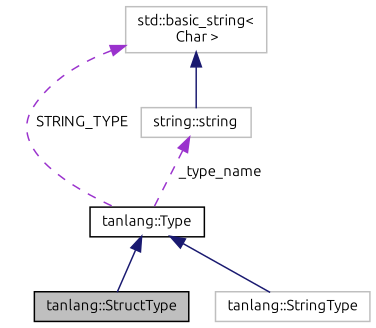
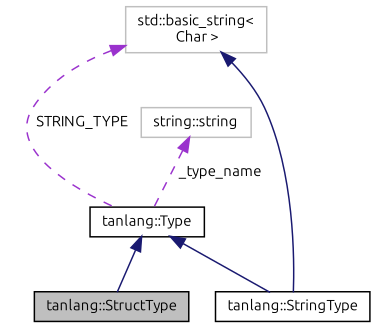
edge "string::string" -> "std::basic_string< Char >": now "tanlang::StringType" -> "std::basic_string< Char >"
node "tanlang::StringType": color grey75 -> black
